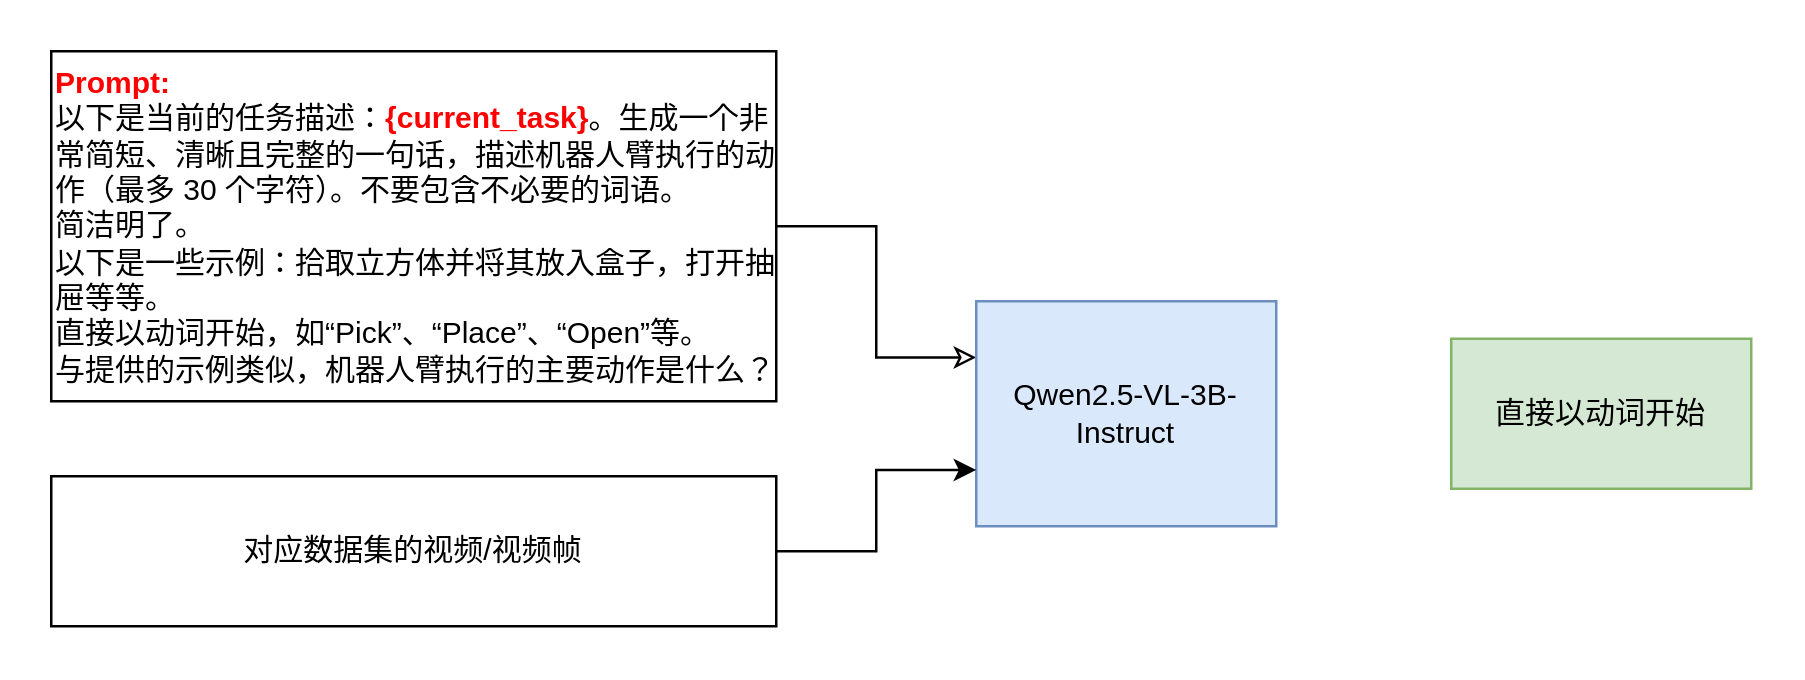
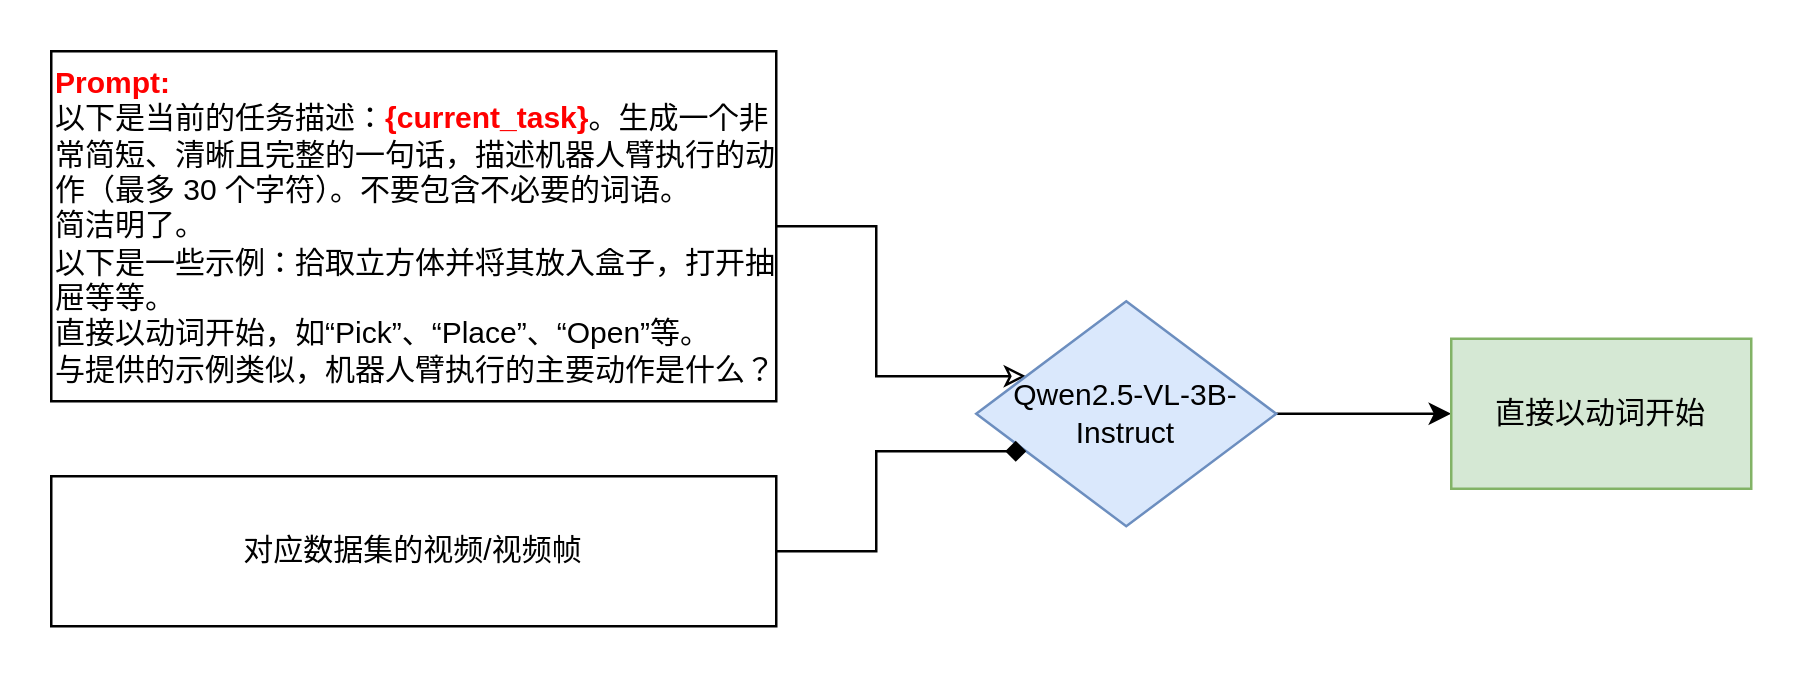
node "Qwen2.5-VL-3B-Instruct": shape rectangle -> diamond
edge "Qwen2.5-VL-3B-Instruct" -> "直接以动词开始": added
edge "对应数据集的视频/视频帧" -> "Qwen2.5-VL-3B-Instruct": arrowhead classic -> diamond
